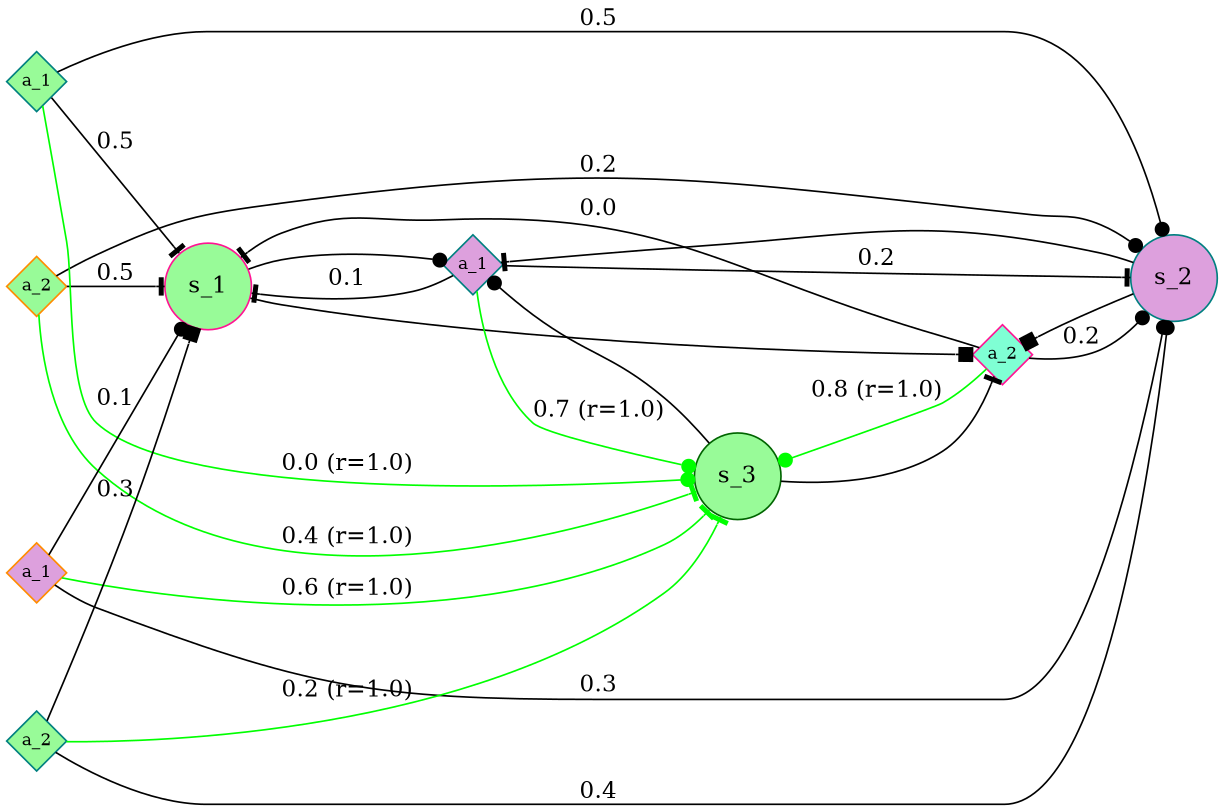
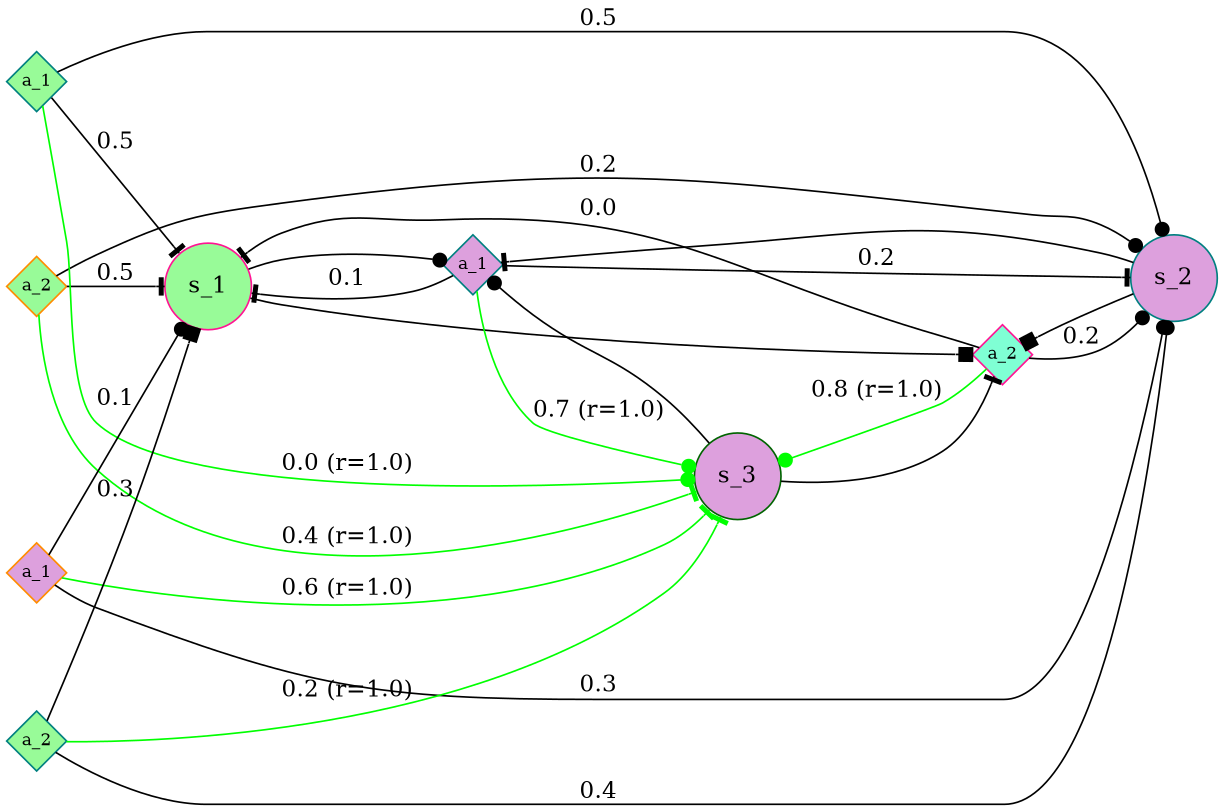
node "s_3": fillcolor palegreen -> plum
